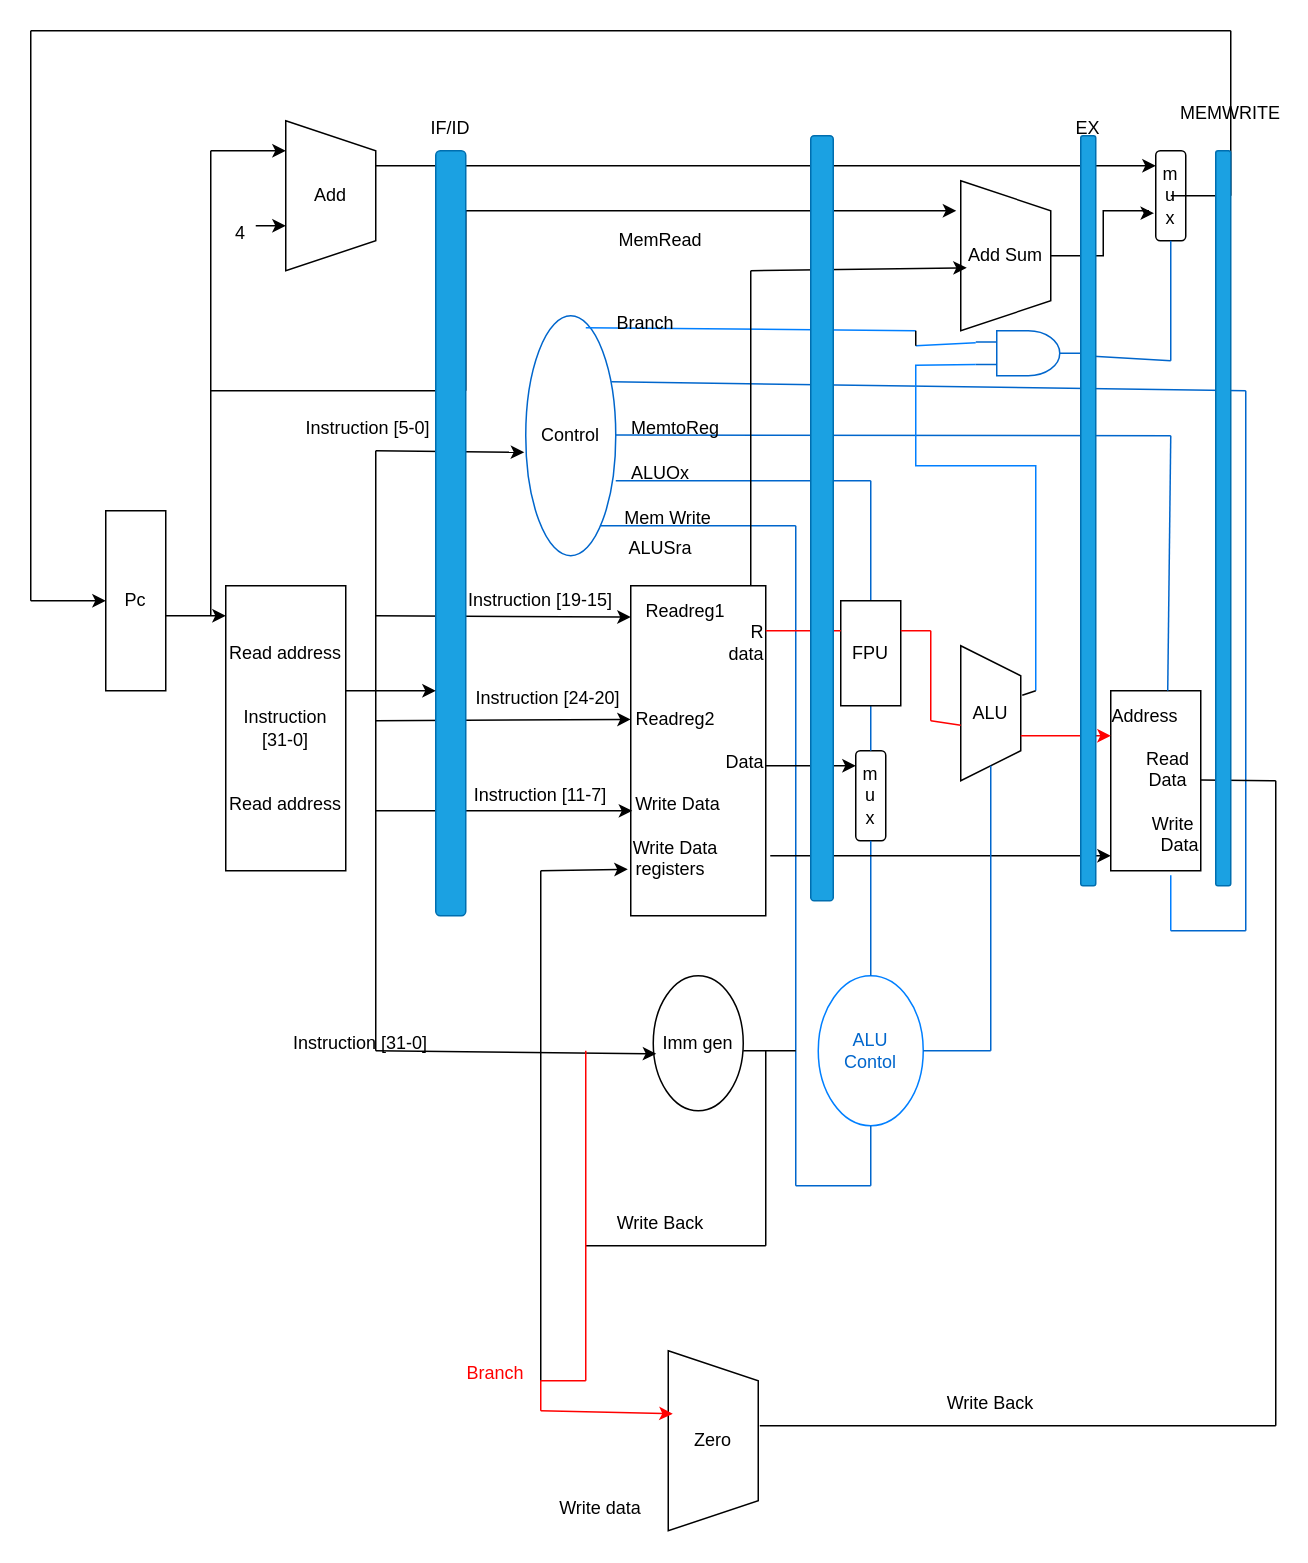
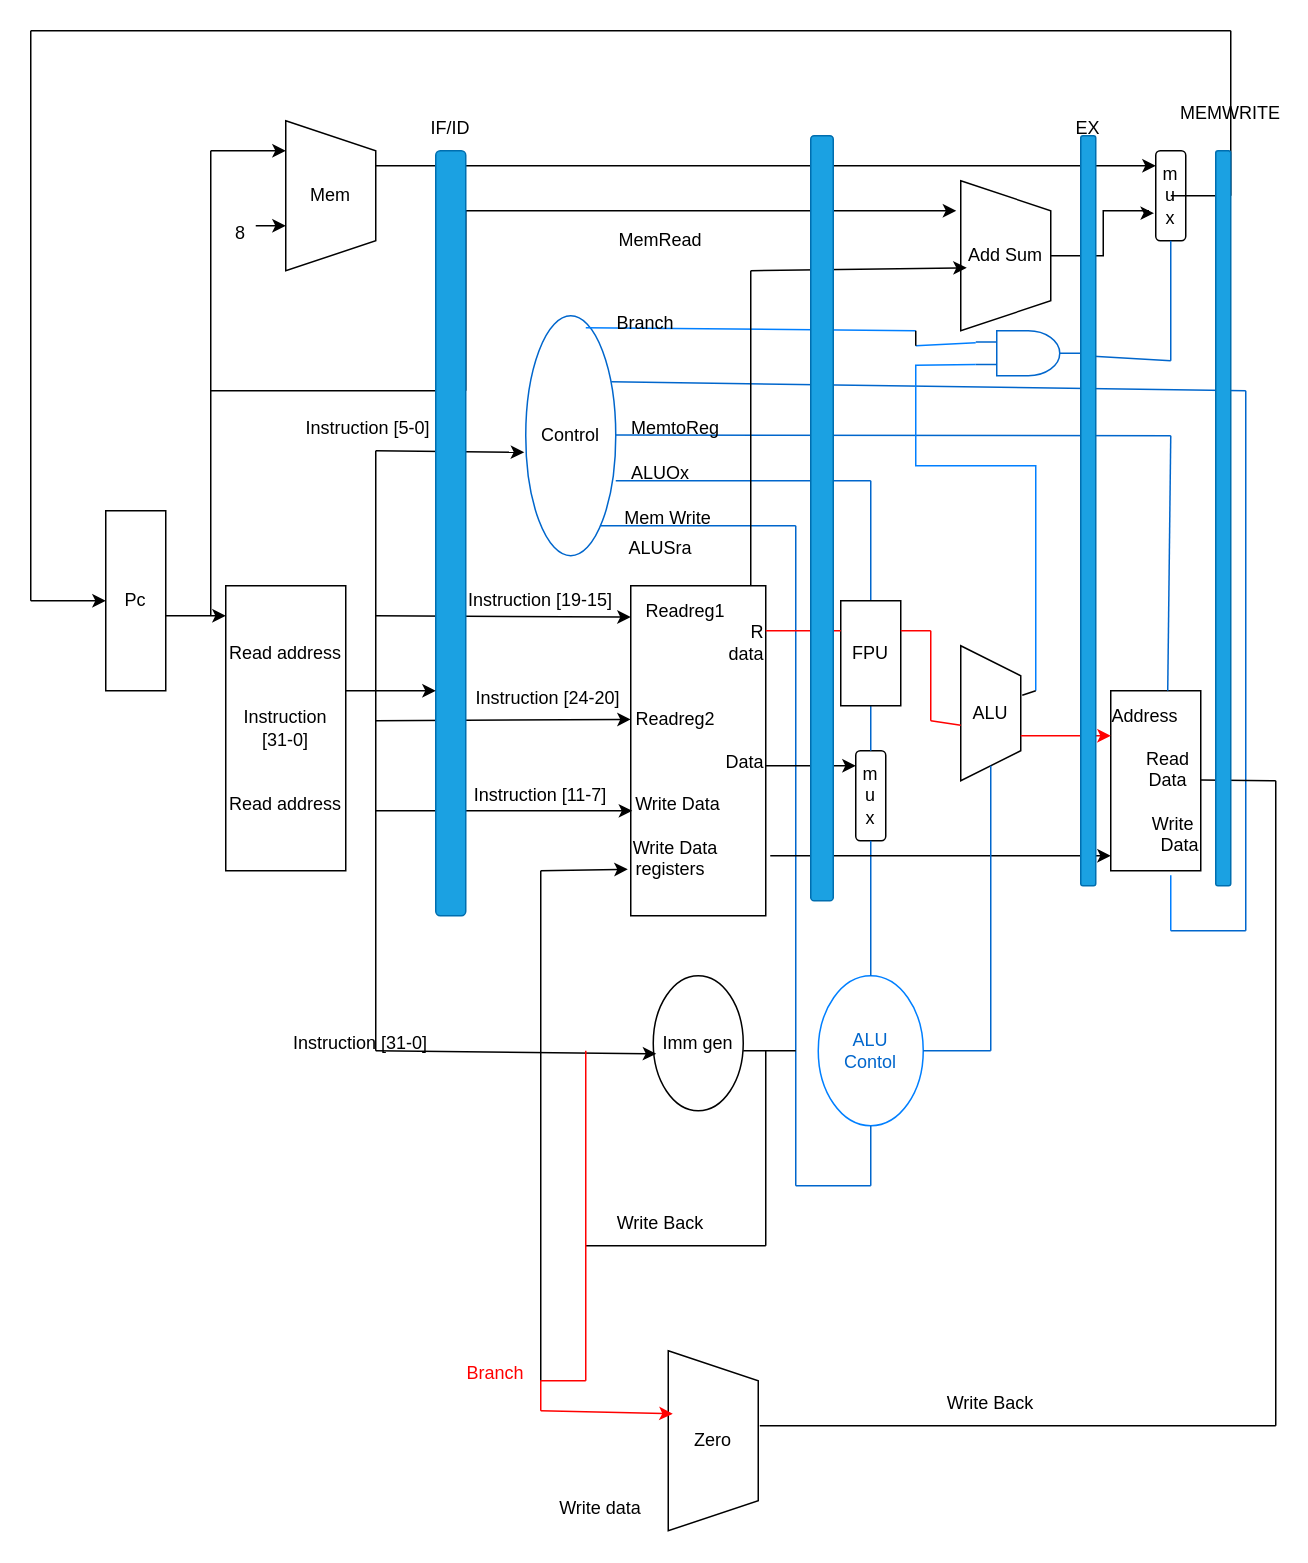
node "Add": label "Add" -> "Mem"
node "4": label "4" -> "8"
